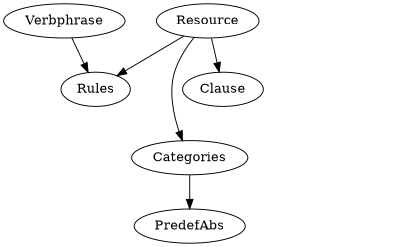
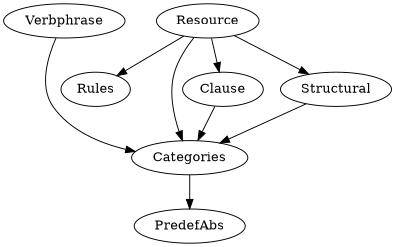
edge "Verbphrase" -> "Rules": now "Verbphrase" -> "Categories"
node "Structural": added
edge "Clause" -> "Categories": added
